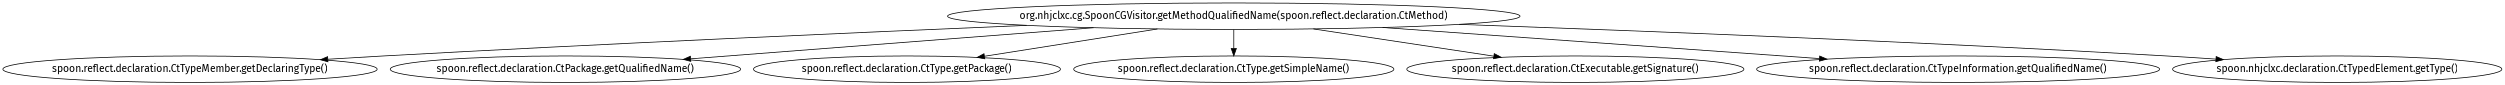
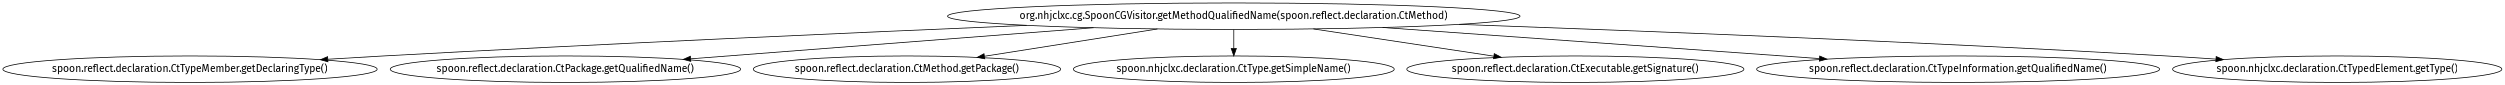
node "spoon.reflect.declaration.CtType.getPackage()": label "spoon.reflect.declaration.CtType.getPackage()" -> "spoon.reflect.declaration.CtMethod.getPackage()"
node "spoon.reflect.declaration.CtType.getSimpleName()": label "spoon.reflect.declaration.CtType.getSimpleName()" -> "spoon.nhjclxc.declaration.CtType.getSimpleName()"
